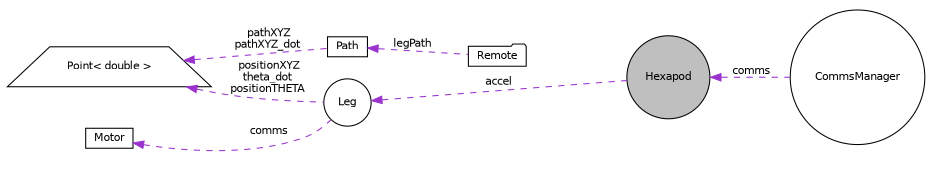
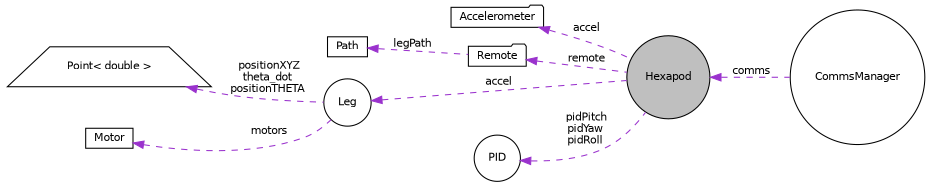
node "Accelerometer": added
edge "Path" -> "Point< double >": removed, label "pathXYZ pathXYZ_dot"
edge "Hexapod" -> "Remote": added, label "remote"
edge "Leg" -> "Motor": label " comms" -> " motors"
node "PID": added
